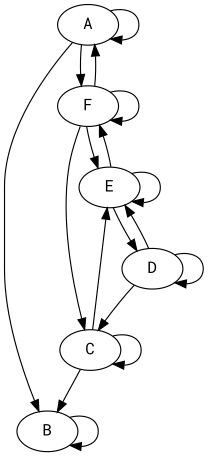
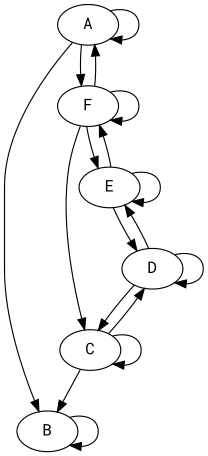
edge "C" -> "E": now "C" -> "D"
